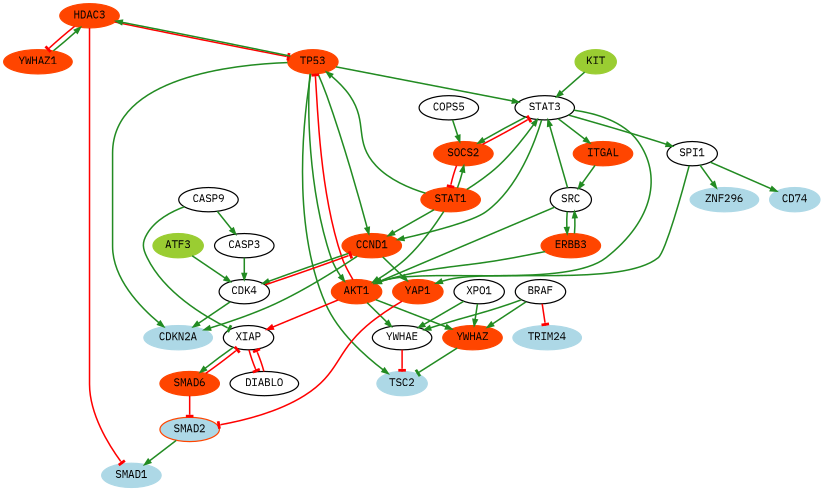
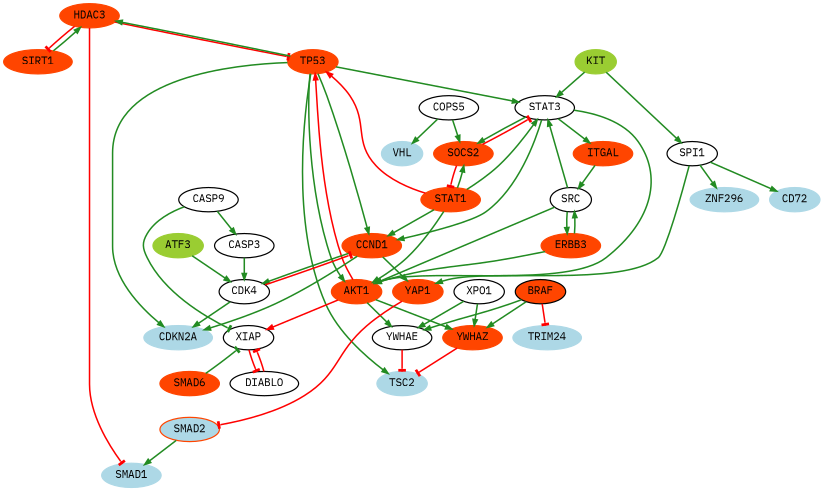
node "YWHAZ1": label "YWHAZ1" -> "SIRT1"
edge "STAT3" -> "SPI1": now "KIT" -> "SPI1"
edge "STAT1" -> "TP53": color forestgreen -> red
node "VHL": added
edge "AKT1" -> "TP53": arrowhead tee -> normal
node "CD74": label "CD74" -> "CD72"
node "BRAF": fillcolor white -> orangered
edge "XIAP" -> "SMAD6": removed
edge "YWHAZ" -> "TSC2": color forestgreen -> red
edge "SMAD6" -> "XIAP": color red -> forestgreen
edge "SMAD6" -> "SMAD2": removed
